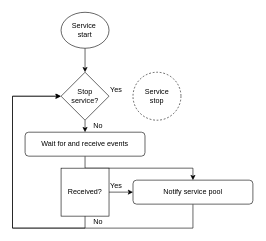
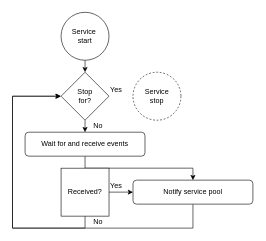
node "Service start": size 48x36 -> 48x48
node "Stop service?": label "Stop service?" -> "Stop for?"
